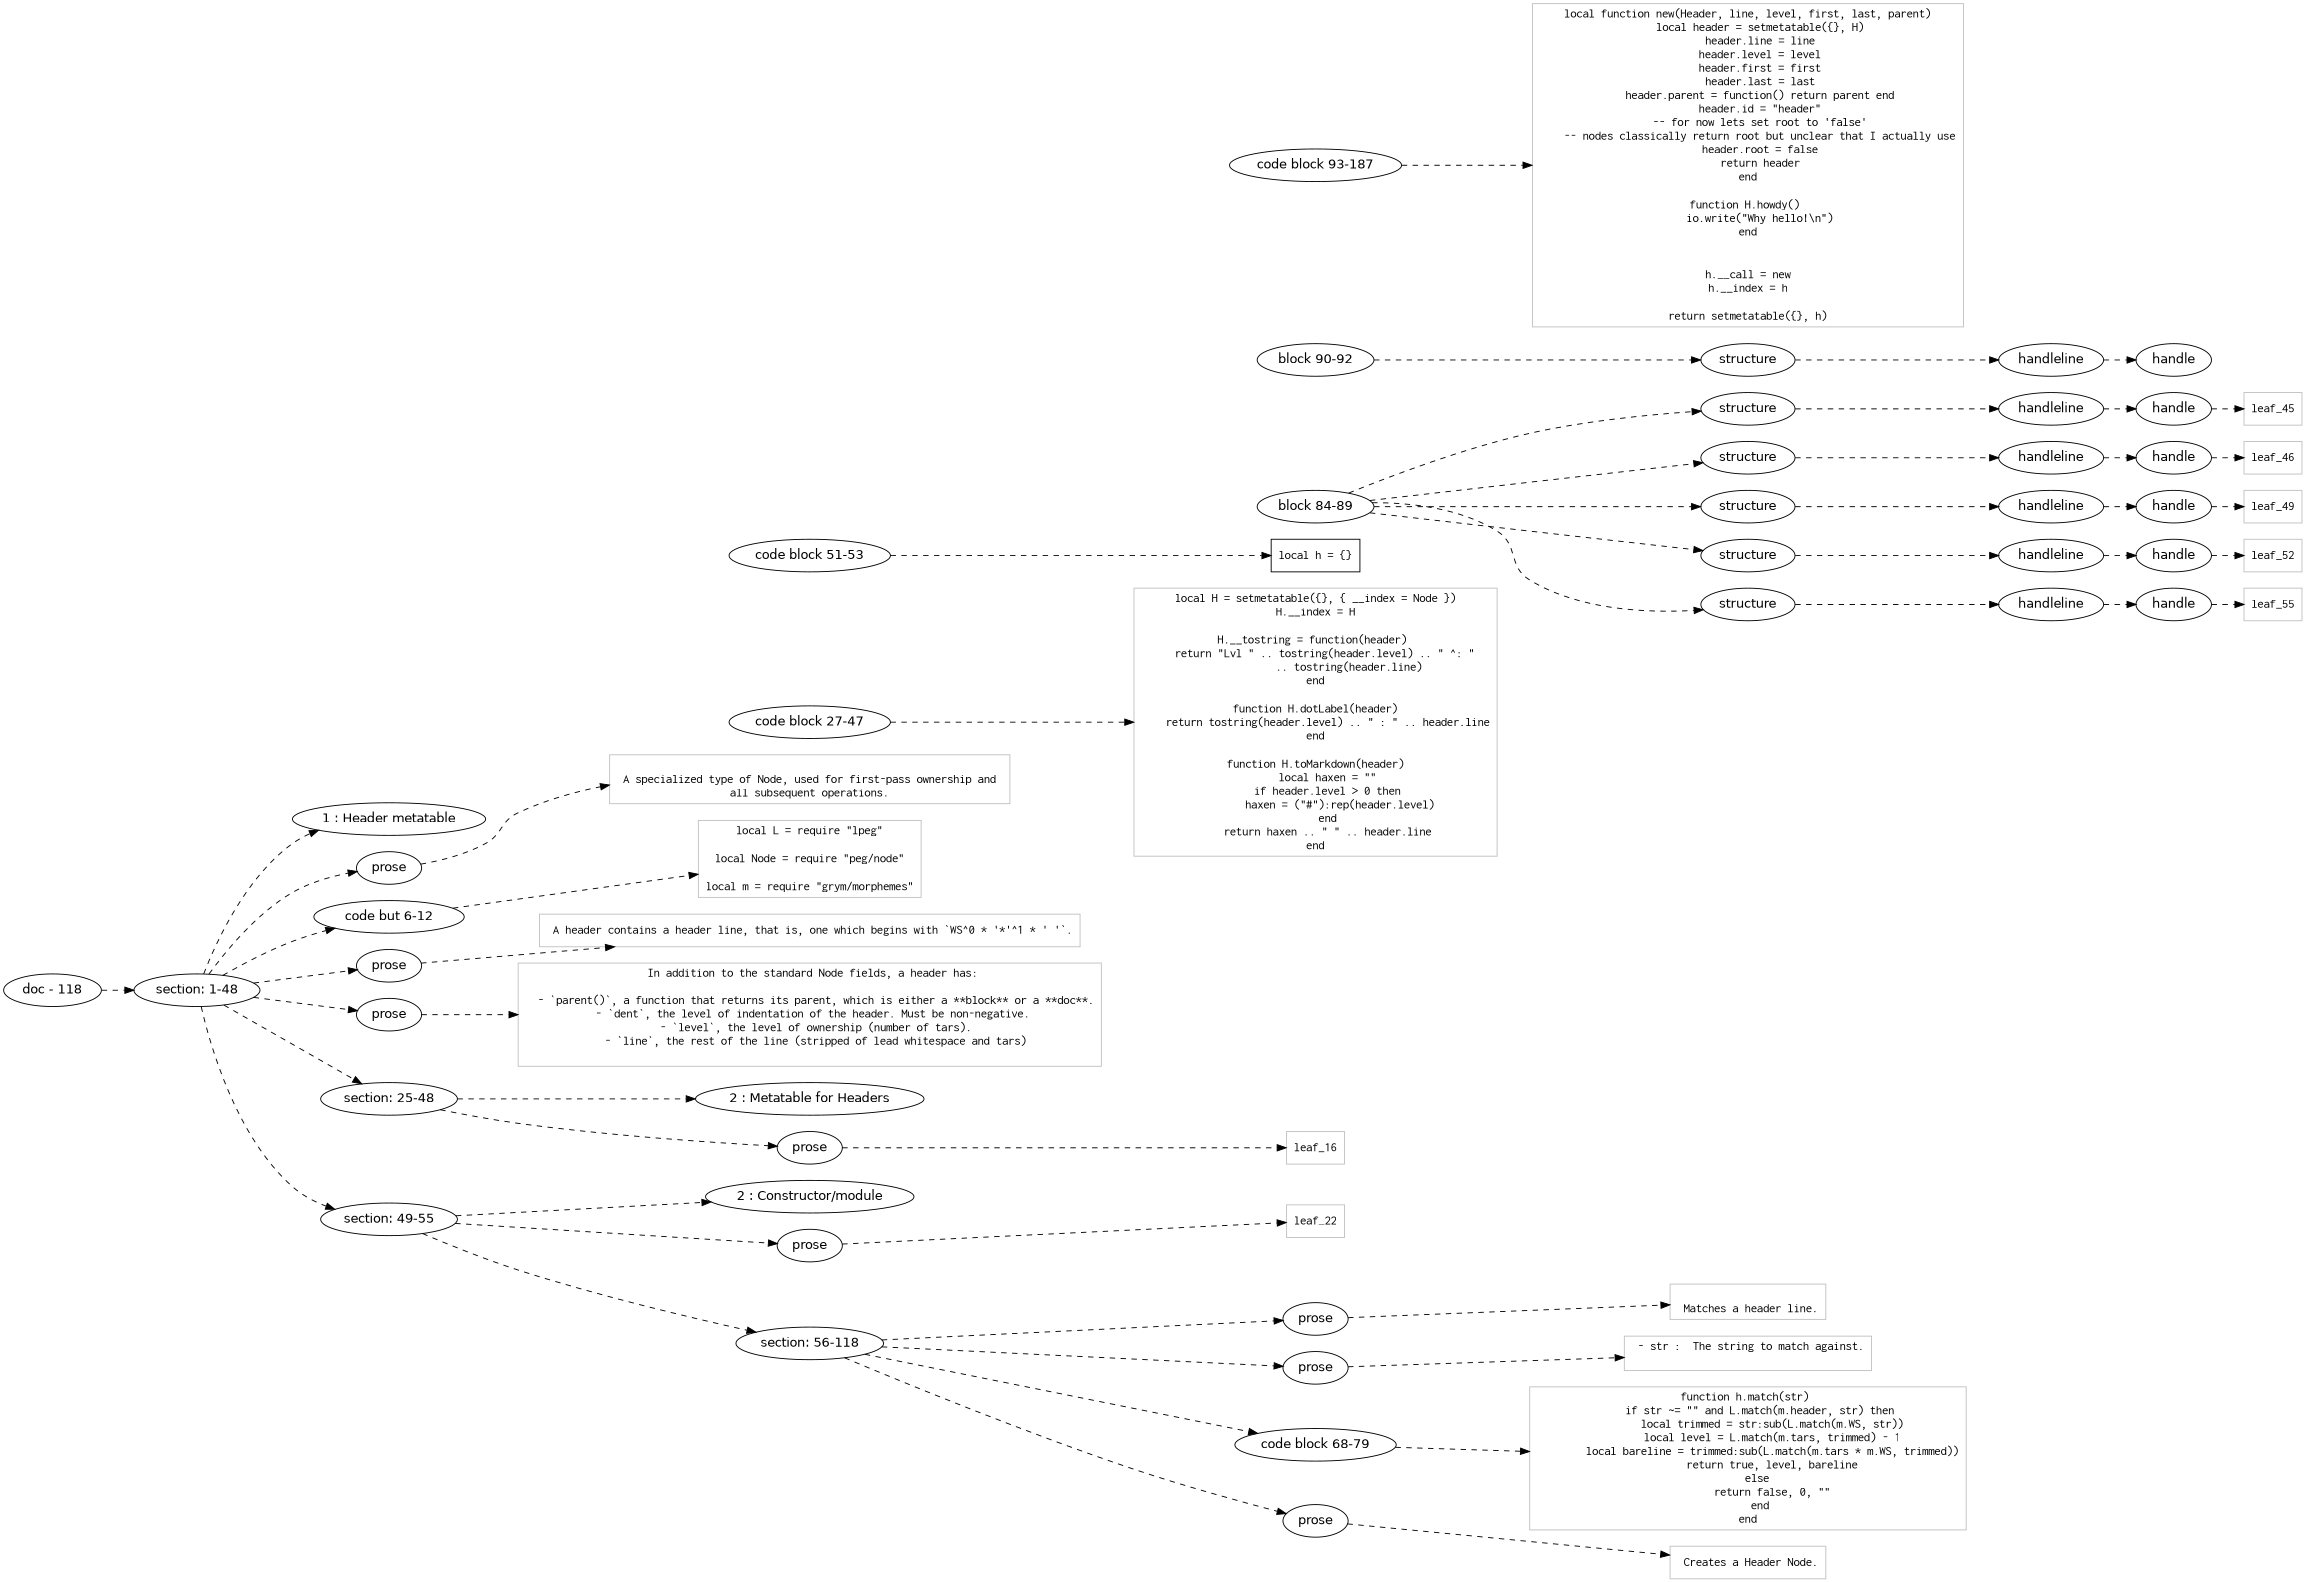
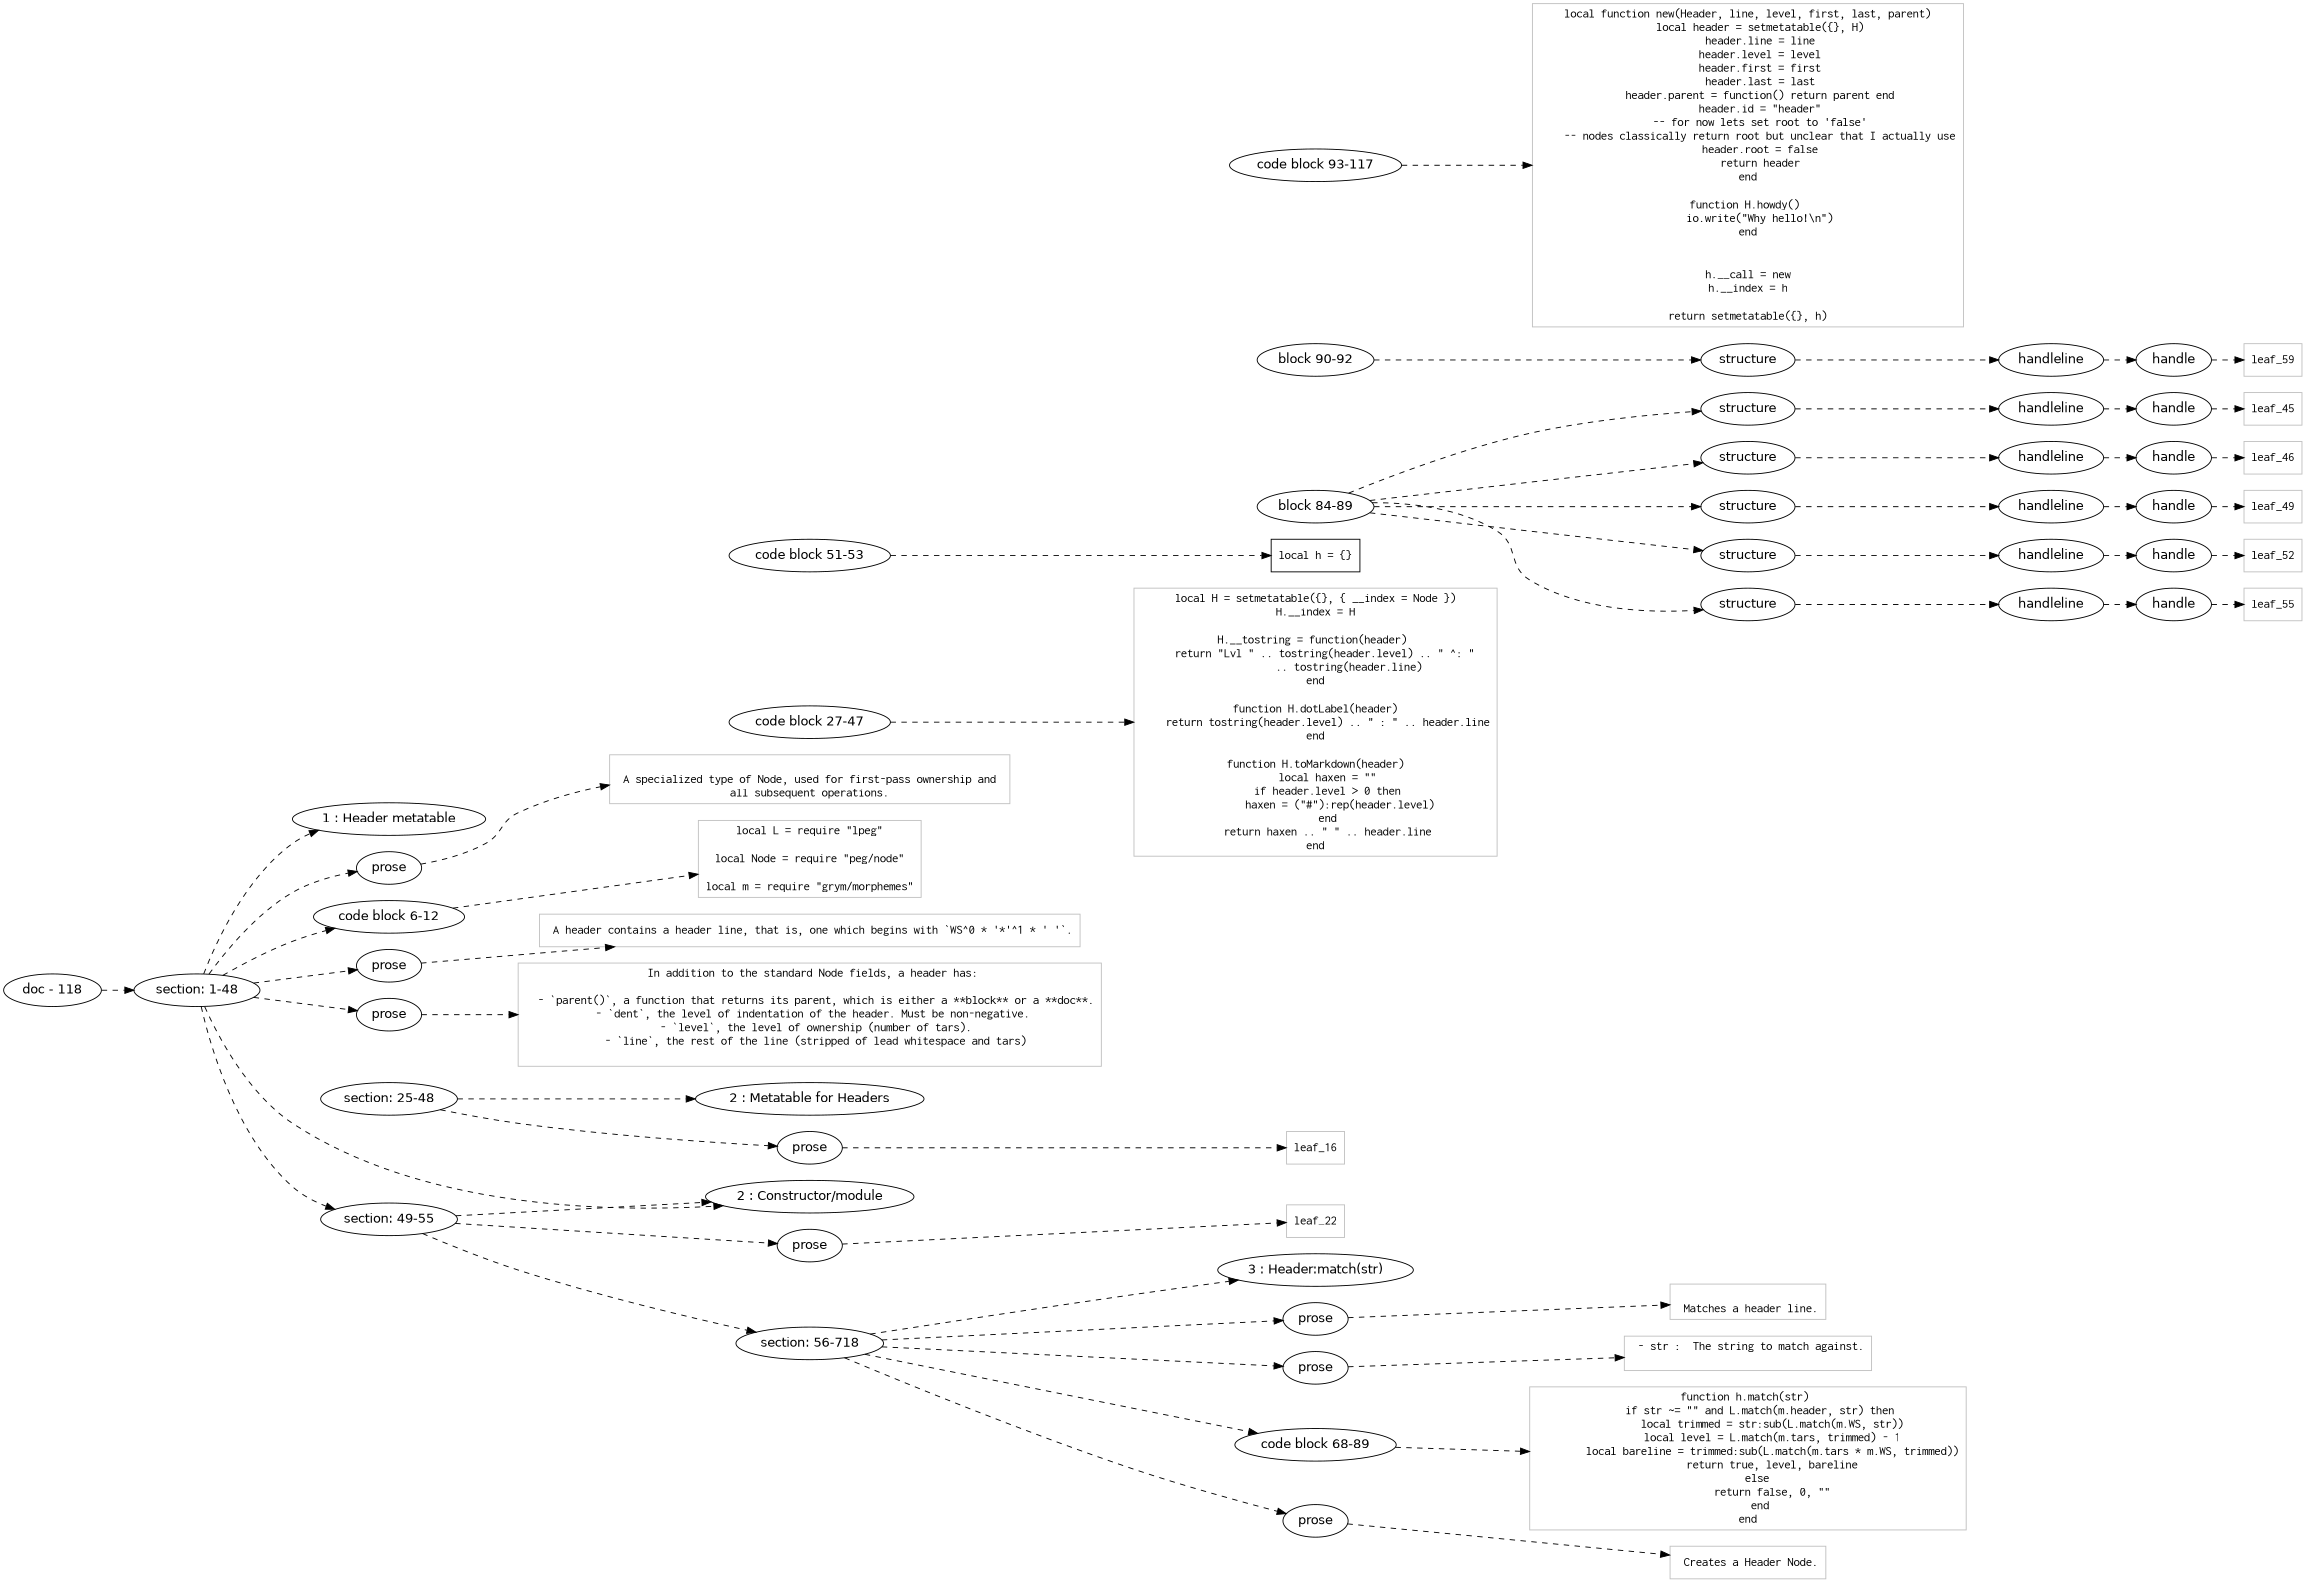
node "code block 93-187": label "code block 93-187" -> "code block 93-117"
node "leaf_59": added
node "code but 6-12": label "code but 6-12" -> "code block 6-12"
edge "section: 1-48" -> "section: 25-48": now "section: 1-48" -> "2 : Constructor/module"
node "3 : Header:match(str)": added
node "section: 56-118": label "section: 56-118" -> "section: 56-718"
node "code block 68-79": label "code block 68-79" -> "code block 68-89"
